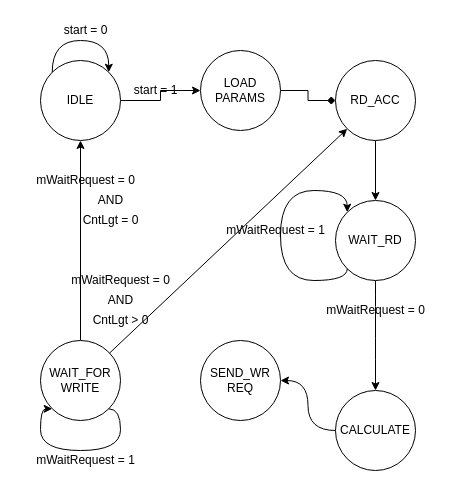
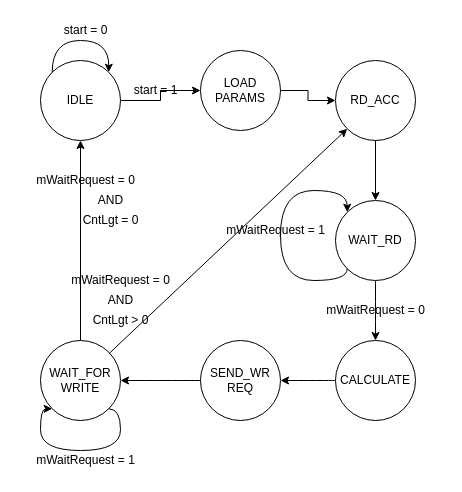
edge "LOAD PARAMS" -> "RD_ACC": arrowhead diamond -> classic
edge "SEND_WR REQ" -> "WAIT_FOR WRITE": added
node "CALCULATE": moved (376, 431) -> (376, 381)
